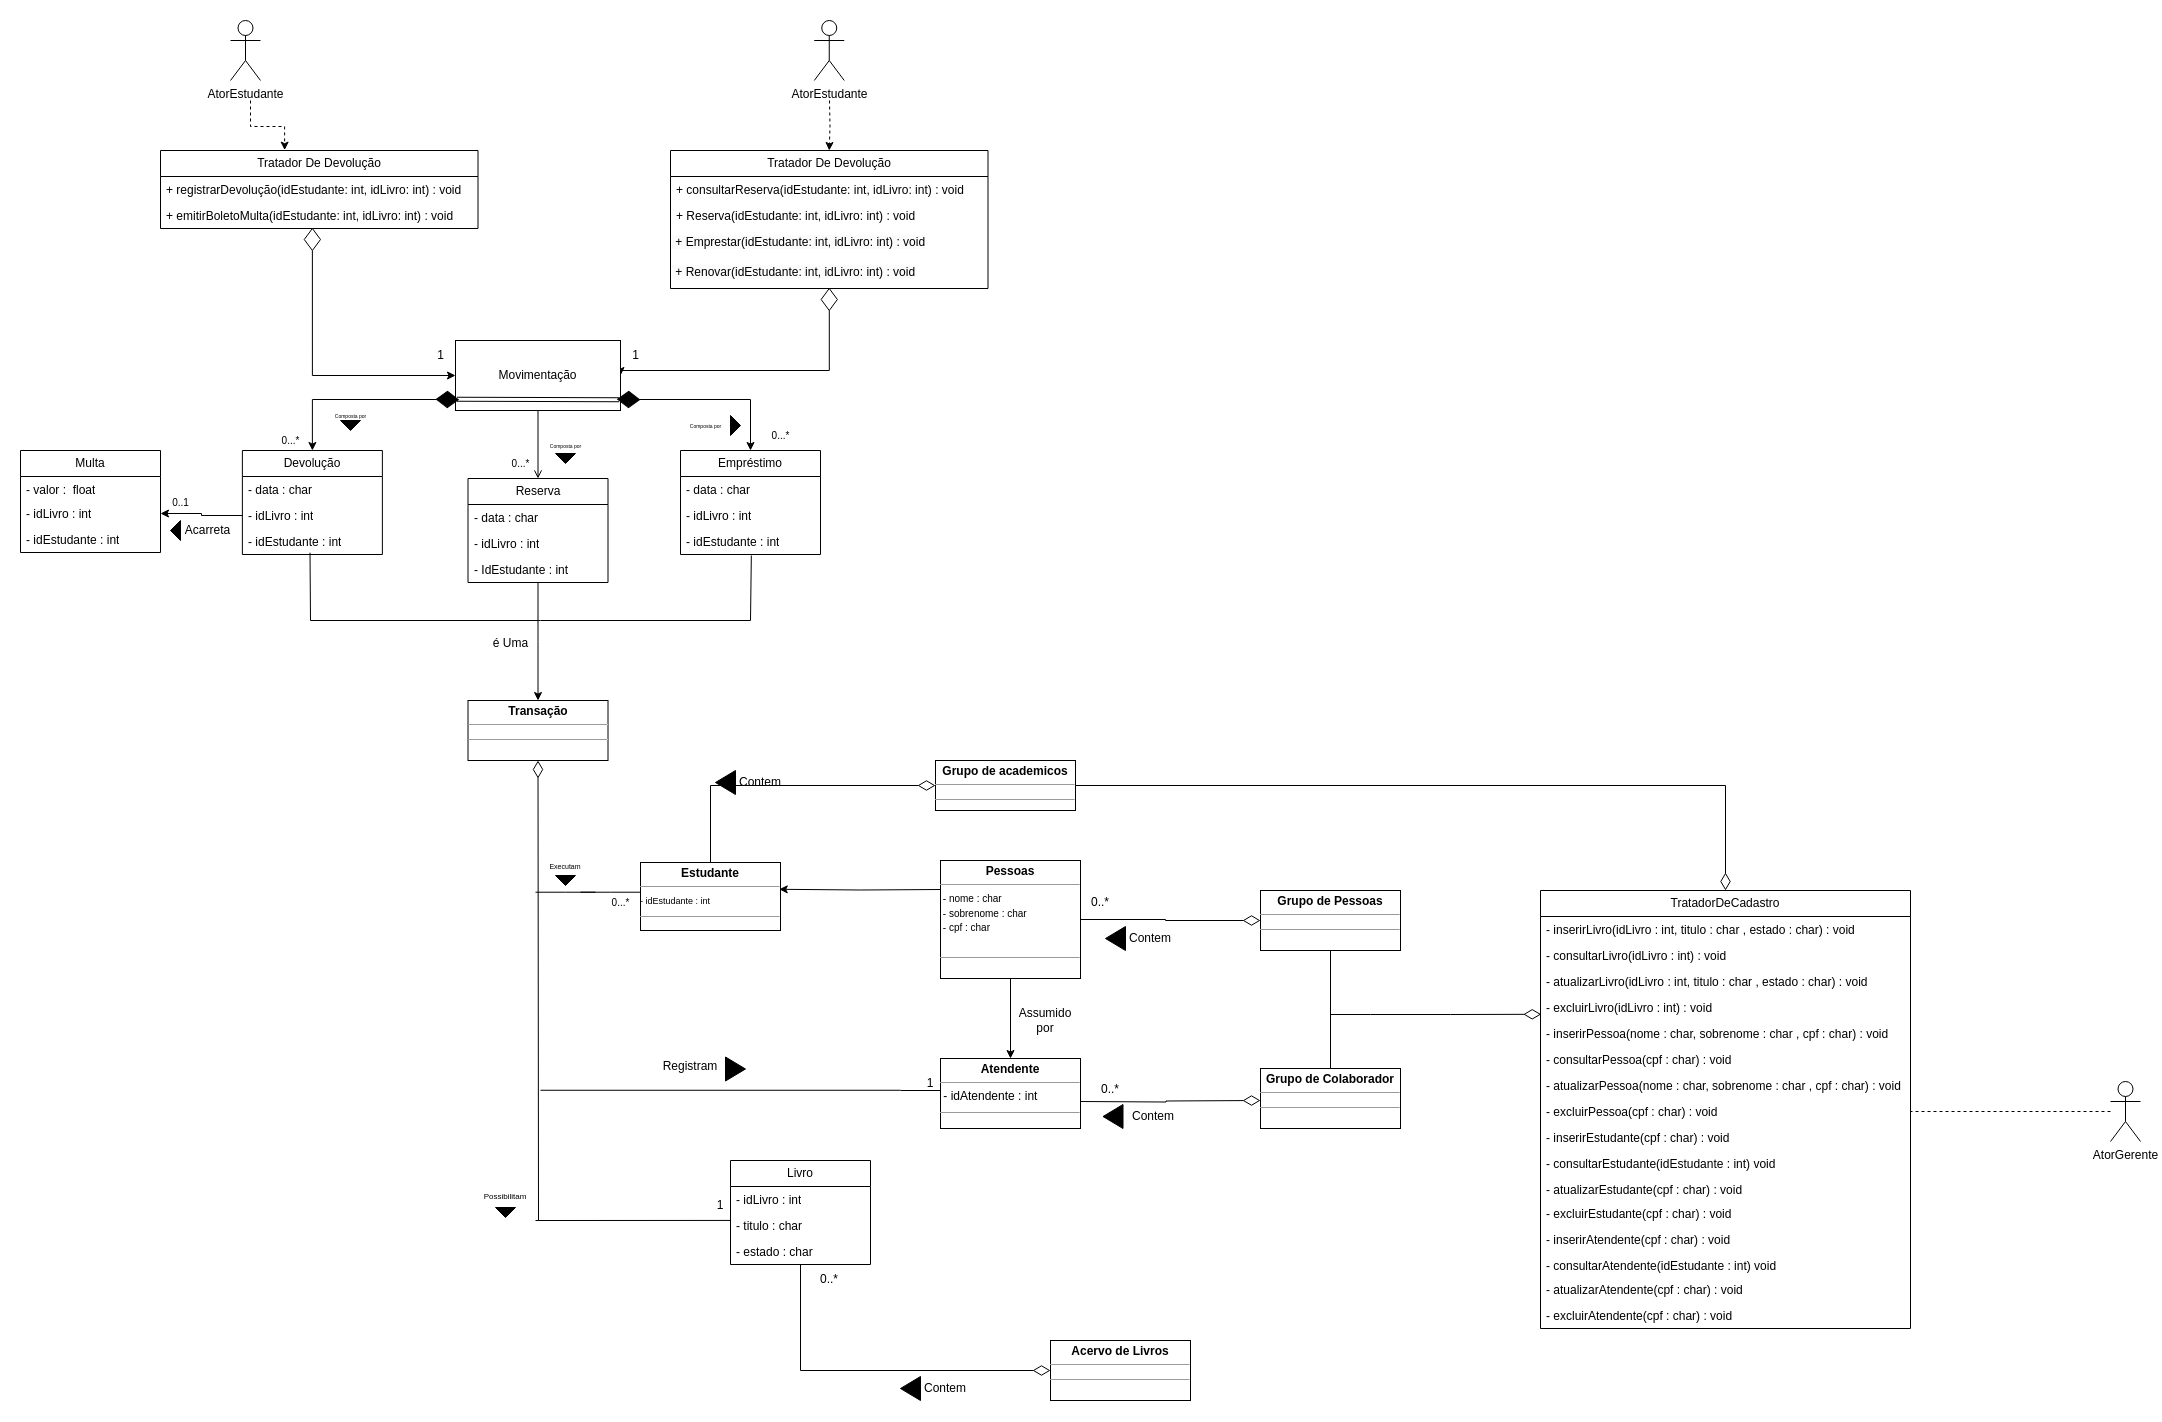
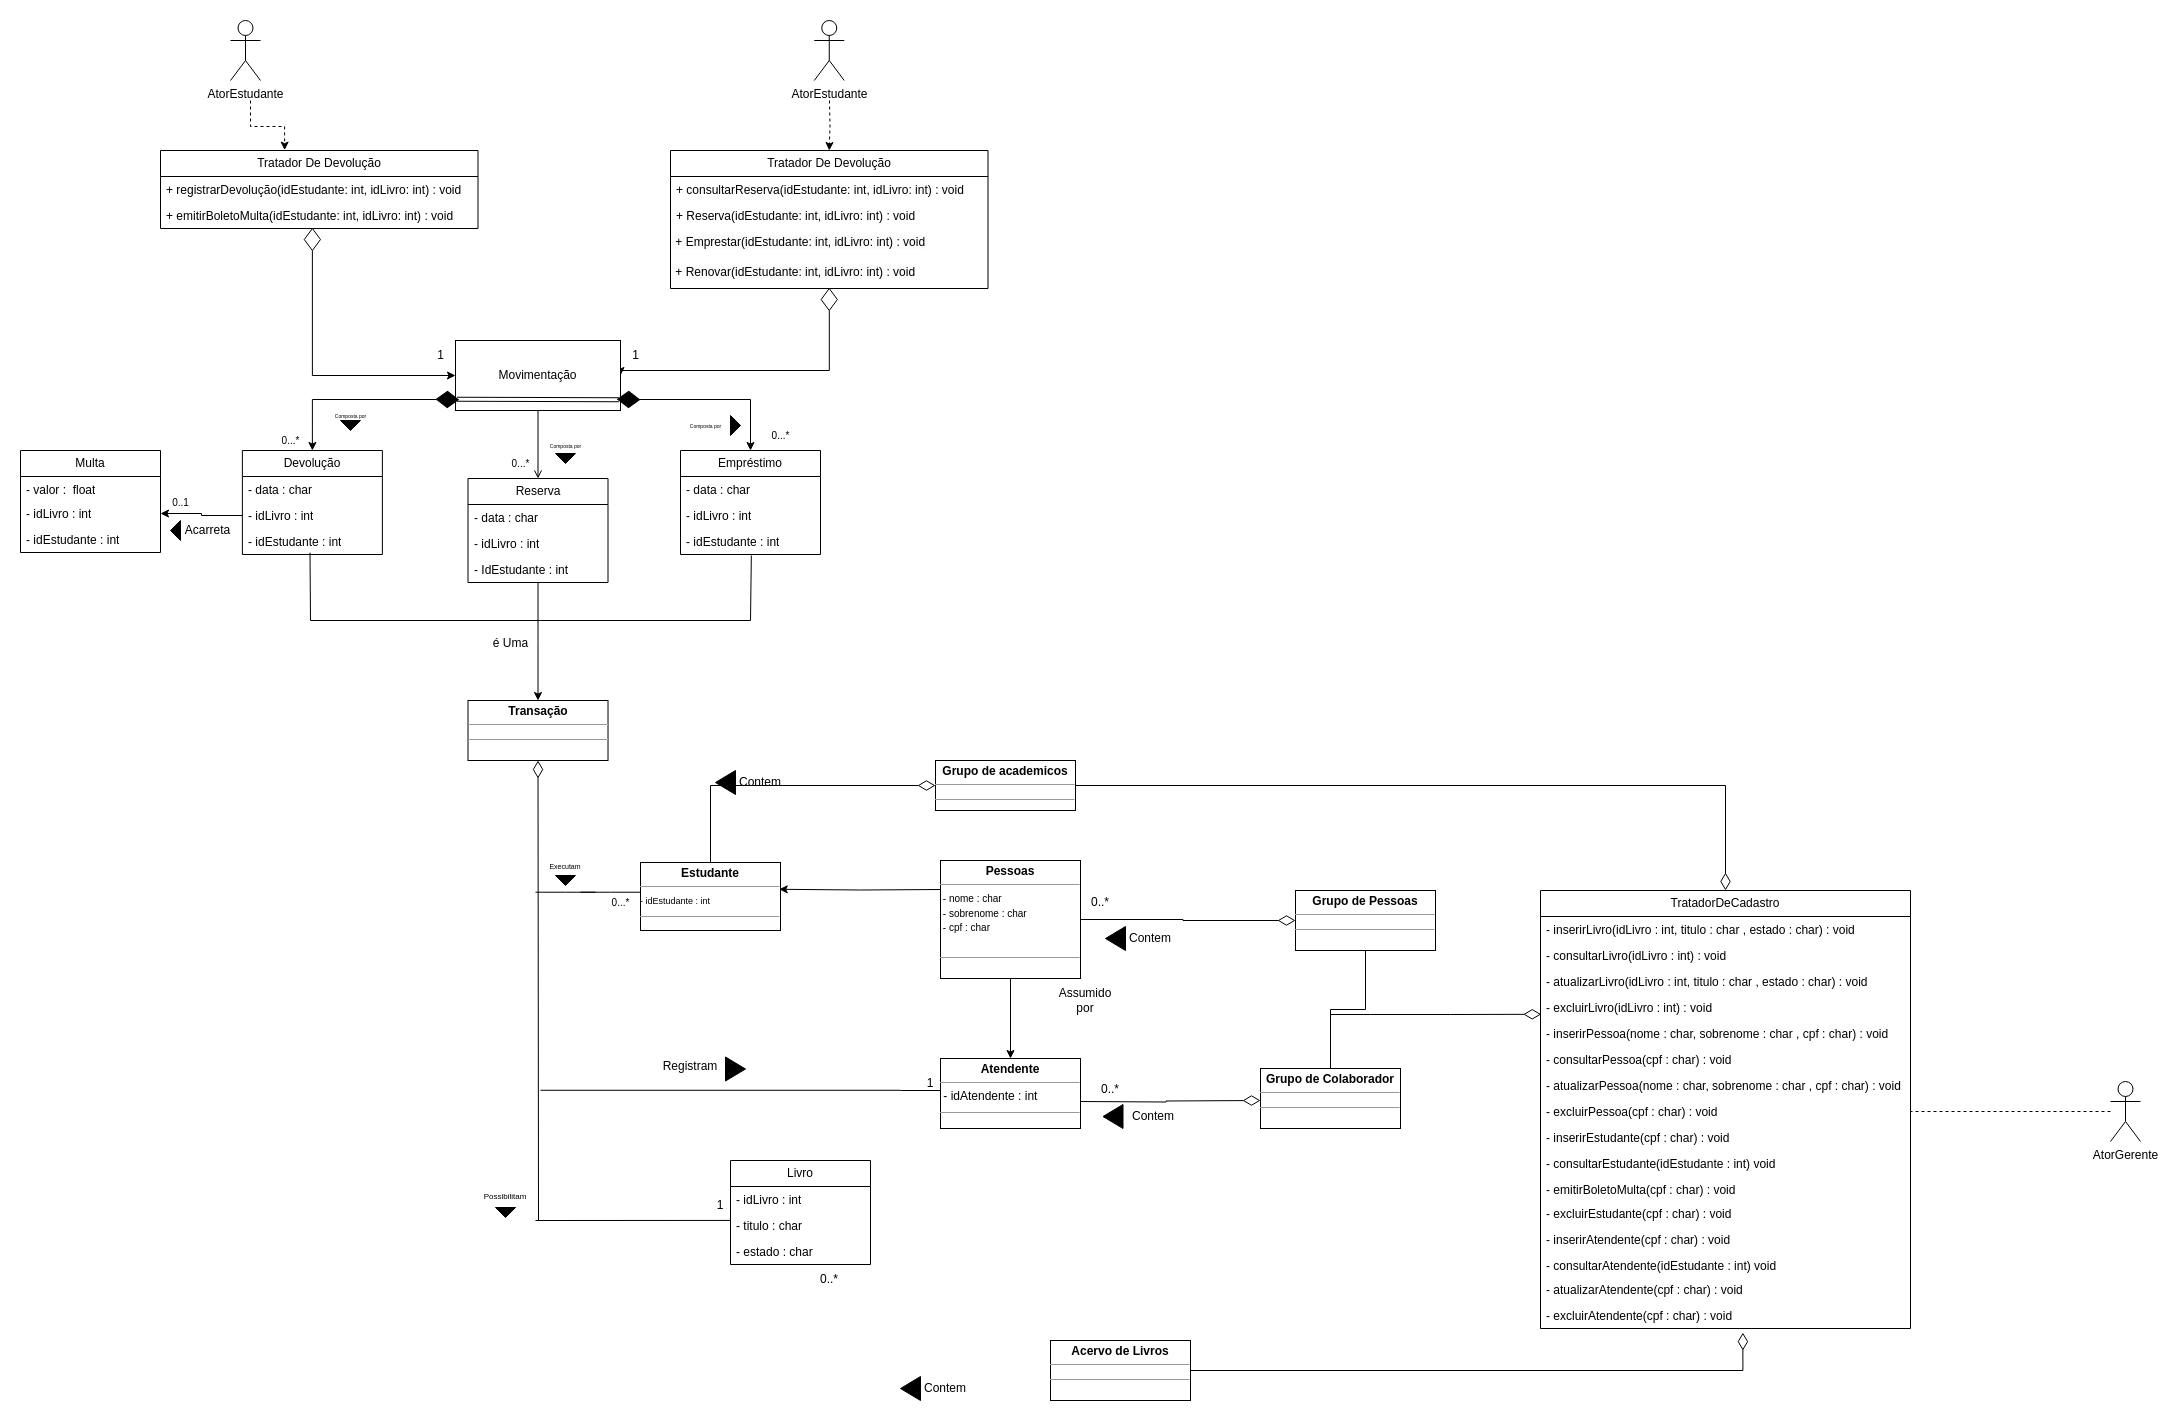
node "Grupo de Pessoas": moved (1331, 921) -> (1366, 921)
node "Assumido por": moved (1046, 1021) -> (1086, 1001)
node "- atualizarEstudante(cpf : char) : void": label "- atualizarEstudante(cpf : char) : void" -> "- emitirBoletoMulta(cpf : char) : void"
edge "- estado : char" -> "Acervo de Livros": removed
edge "Acervo de Livros" -> "- excluirAtendente(cpf : char) : void": added
